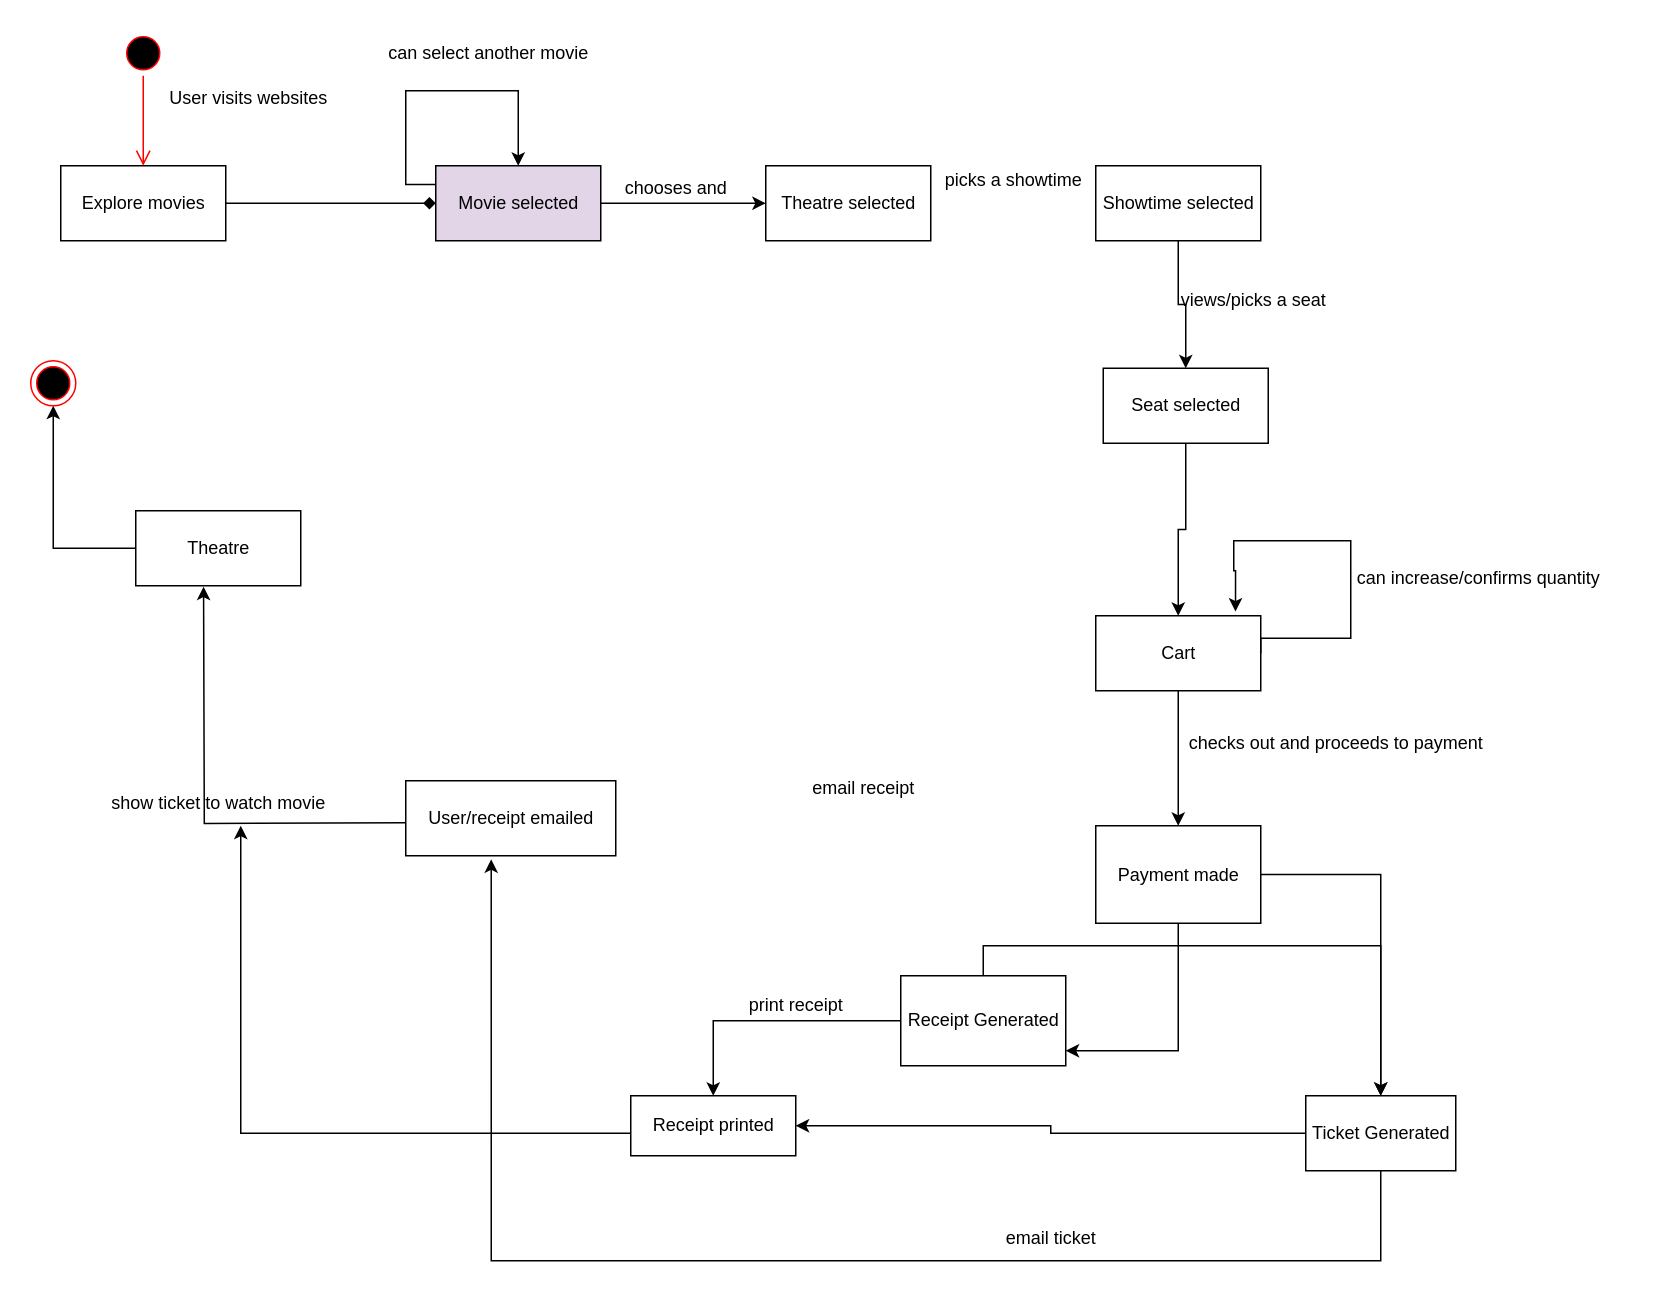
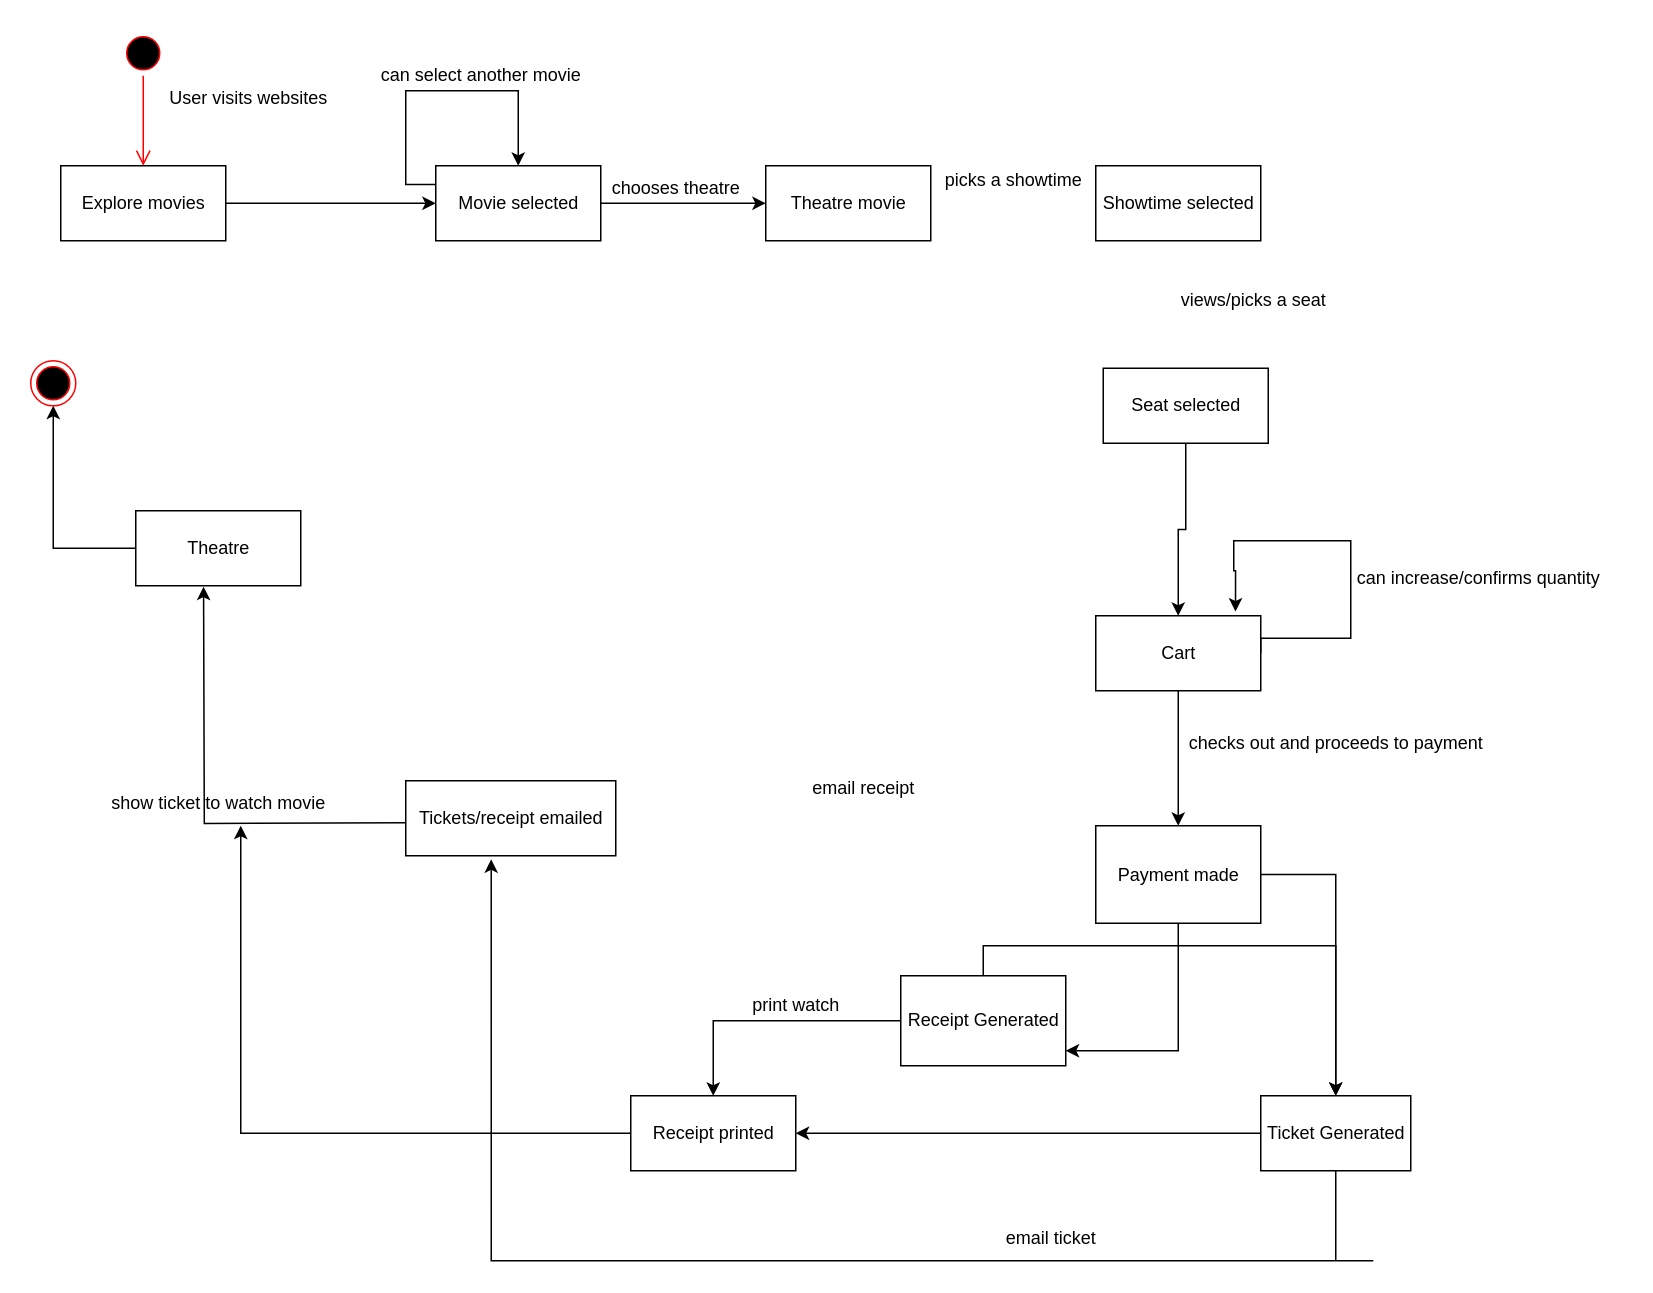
node "can select another movie": moved (488, 53) -> (481, 76)
node "chooses and": label "chooses and" -> "chooses theatre"
edge "Explore movies" -> "Movie selected": arrowhead diamond -> classic
node "Movie selected": fillcolor #e1d5e7 -> #ffffff
node "Theatre selected": label "Theatre selected" -> "Theatre movie"
edge "Showtime selected" -> "Seat selected": removed
node "User/receipt emailed": label "User/receipt emailed" -> "Tickets/receipt emailed"
node "print receipt": label "print receipt" -> "print watch"
node "Receipt printed": size 165x60 -> 165x75
node "Ticket Generated": moved (1381, 1133) -> (1336, 1133)
